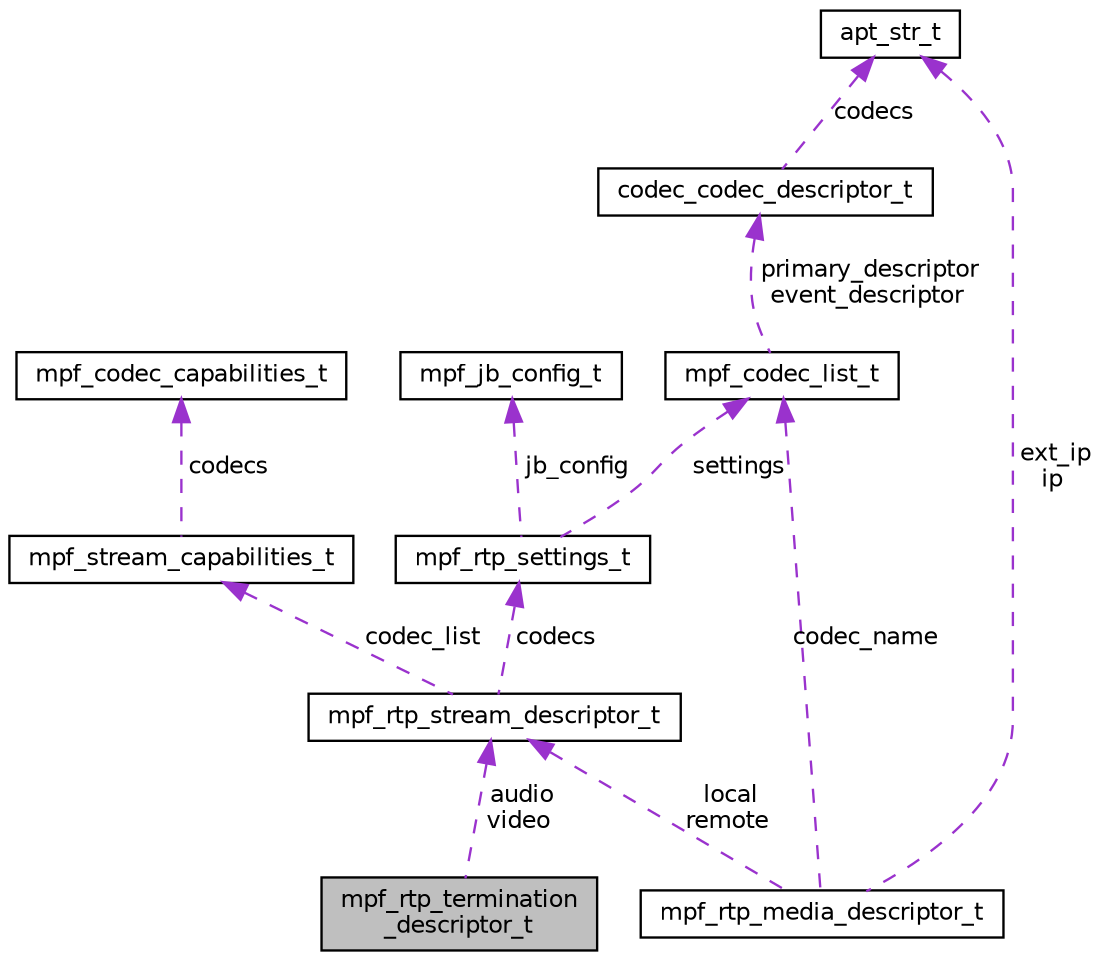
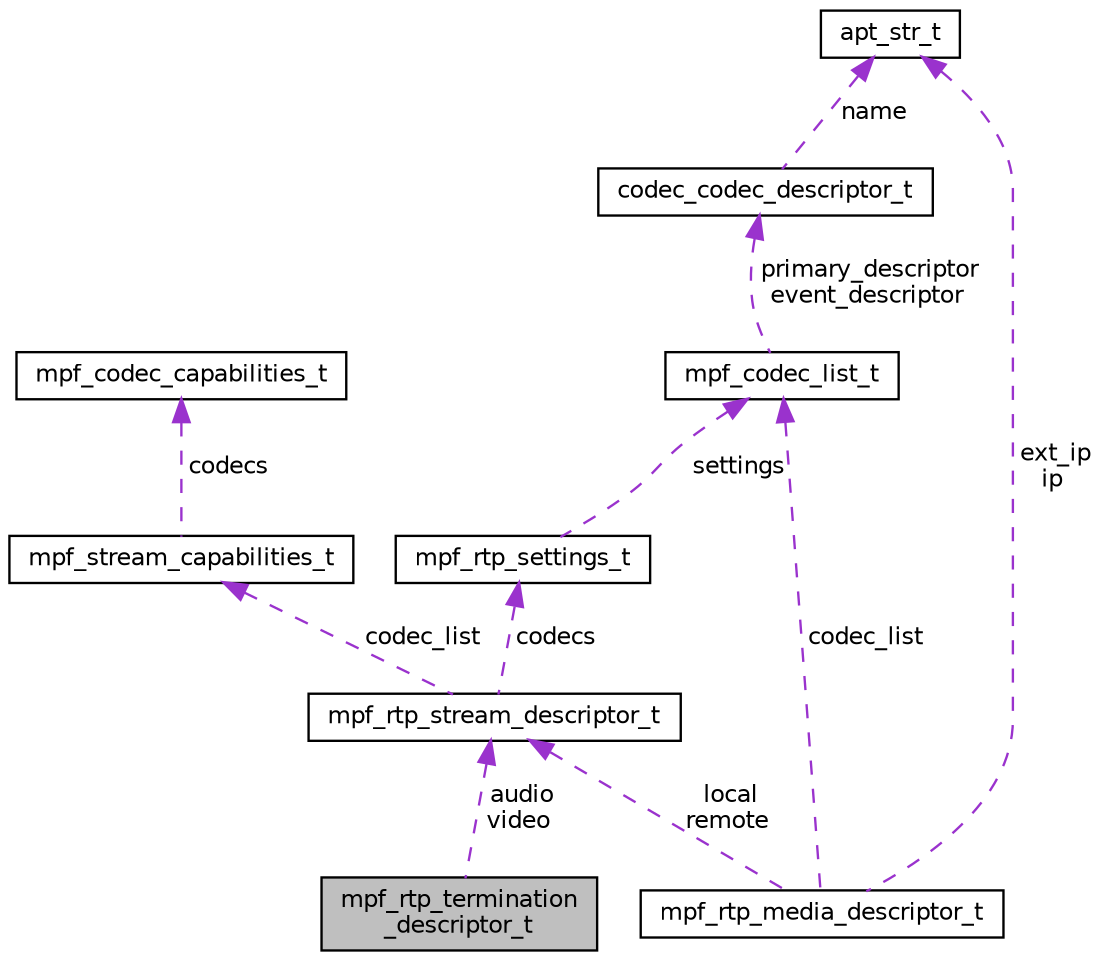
edge "codec_codec_descriptor_t" -> "apt_str_t": label " codecs" -> " name"
node "mpf_jb_config_t": removed
edge "mpf_rtp_media_descriptor_t" -> "mpf_codec_list_t": label " codec_name" -> " codec_list"
